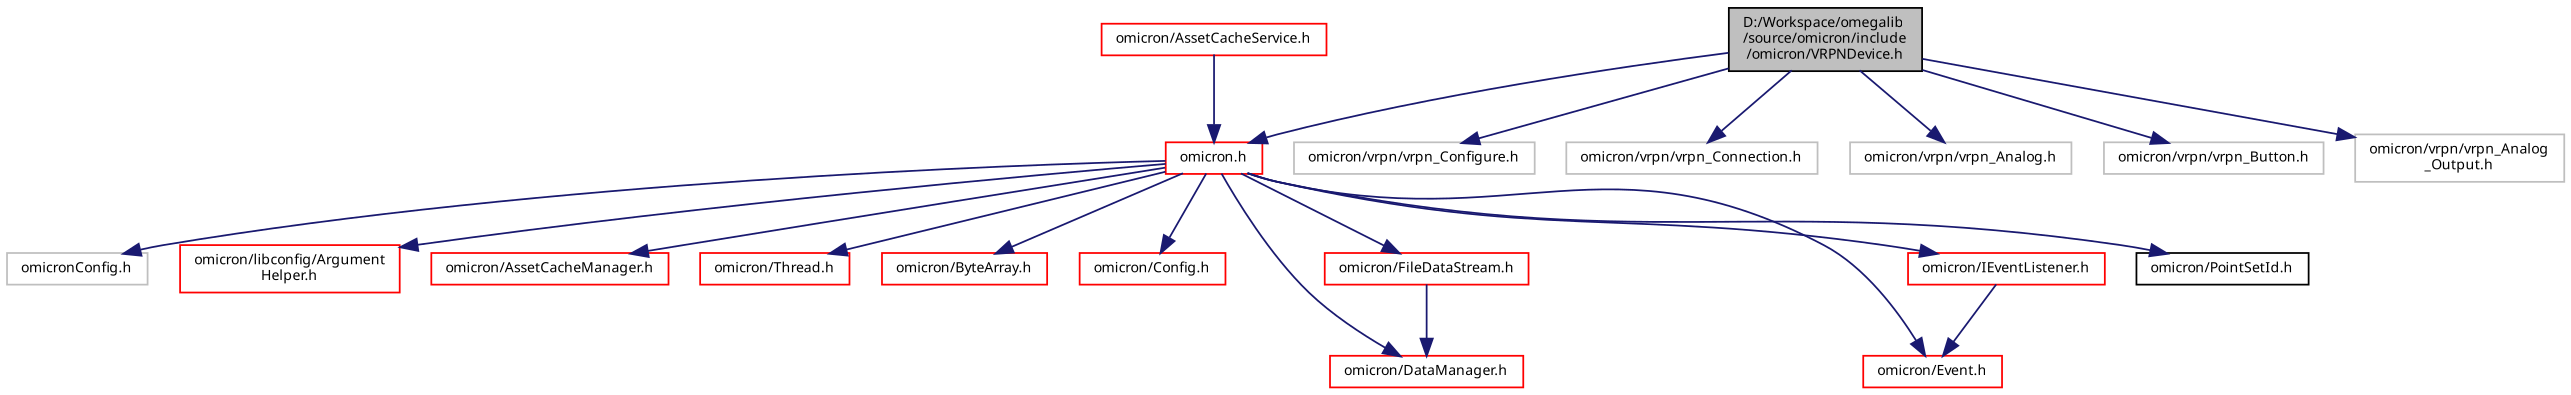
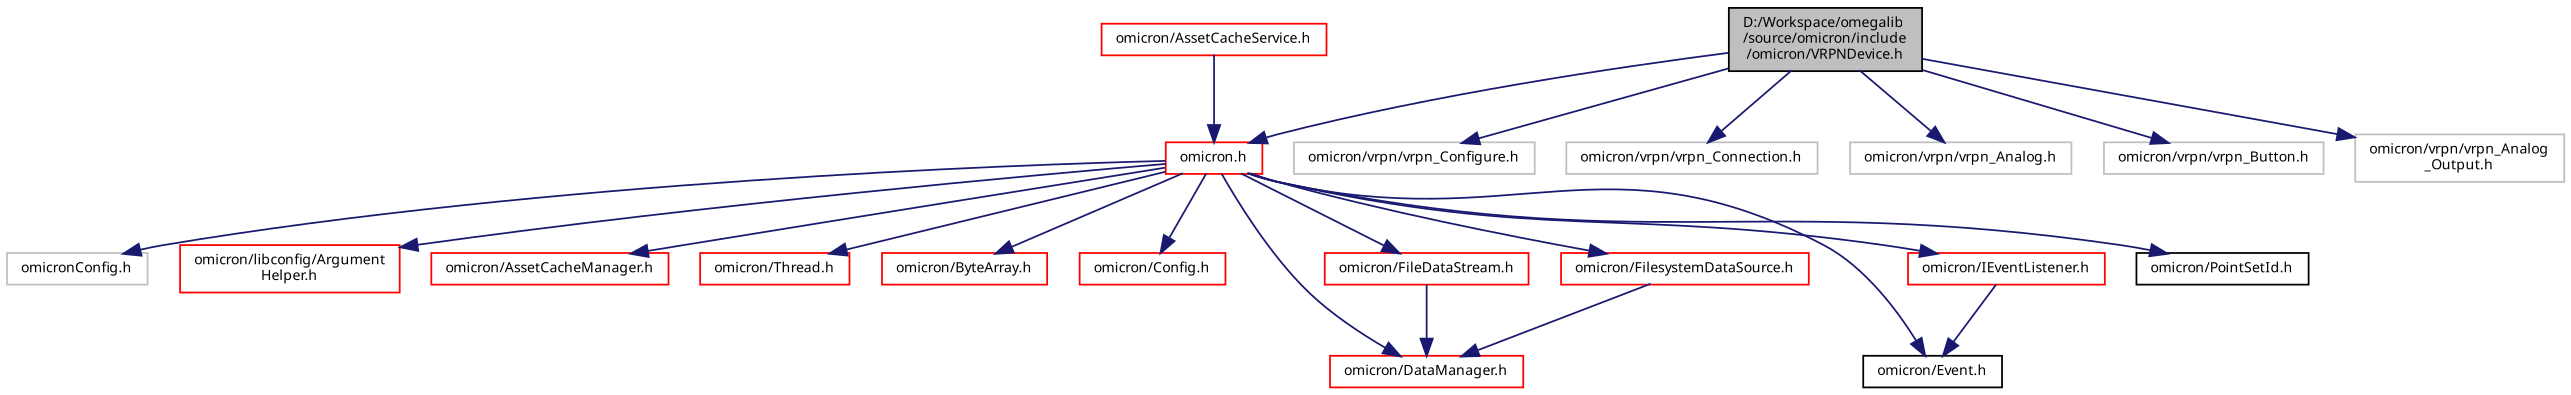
node "omicron/FilesystemDataSource.h": added
node "omicron/Event.h": color red -> black
